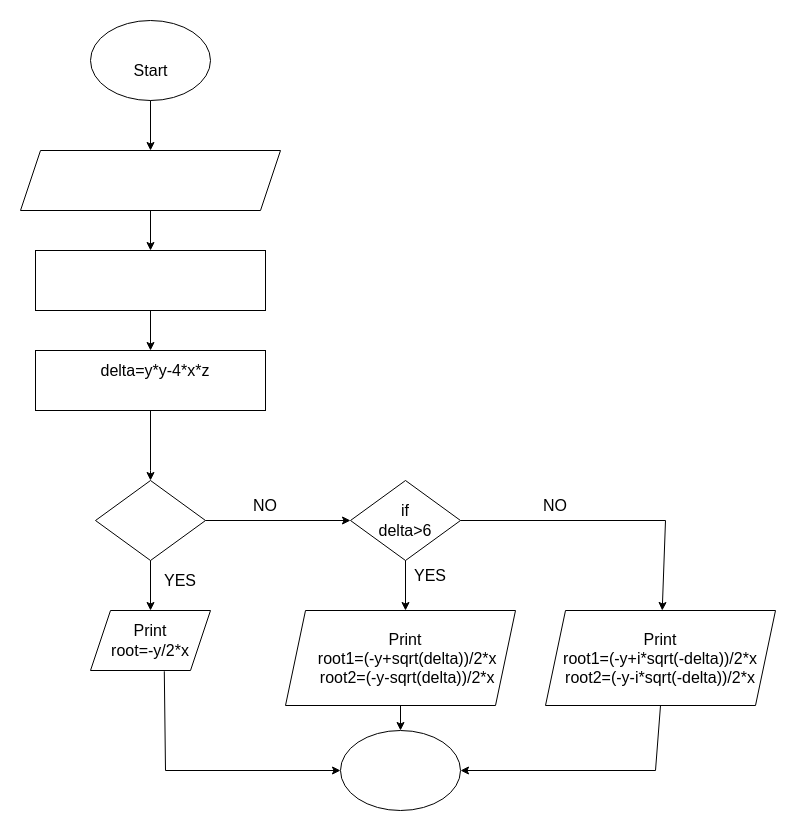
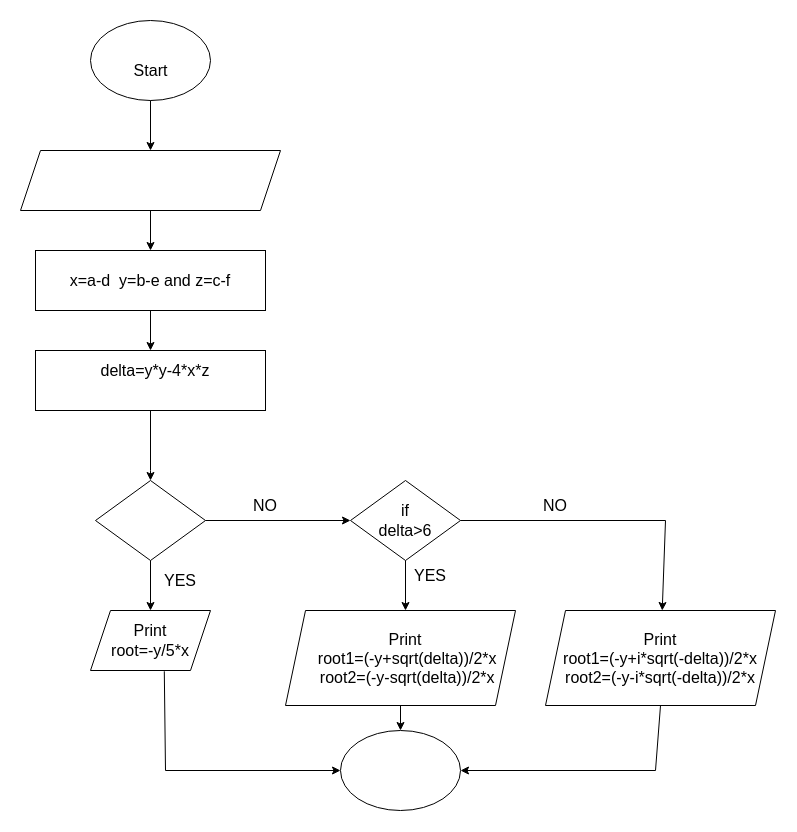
node "x=a-d y=b-e and z=c-f": added
node "Print root=-y/2*x": label "Print root=-y/2*x" -> "Print root=-y/5*x"
